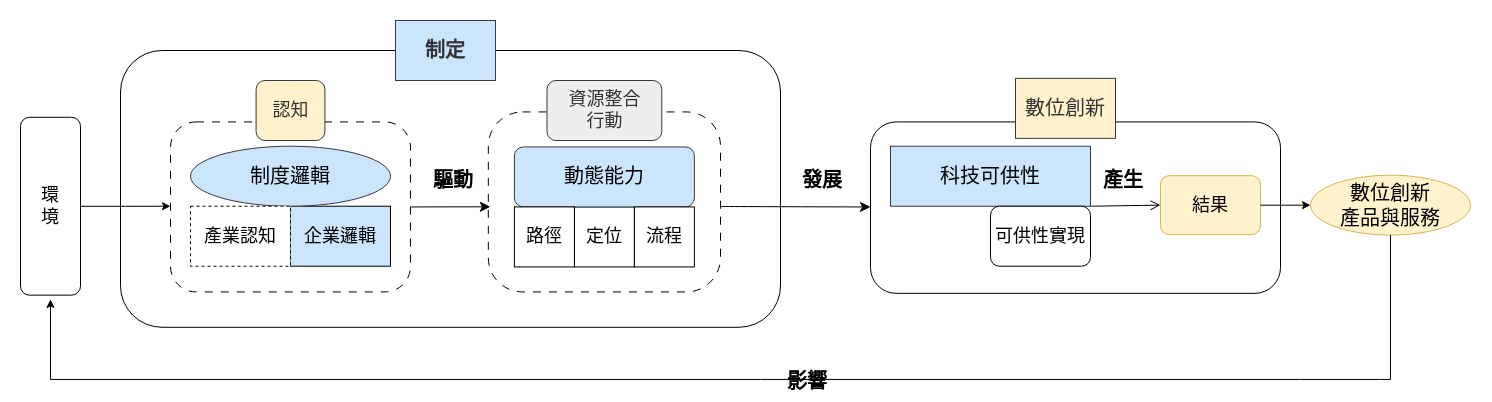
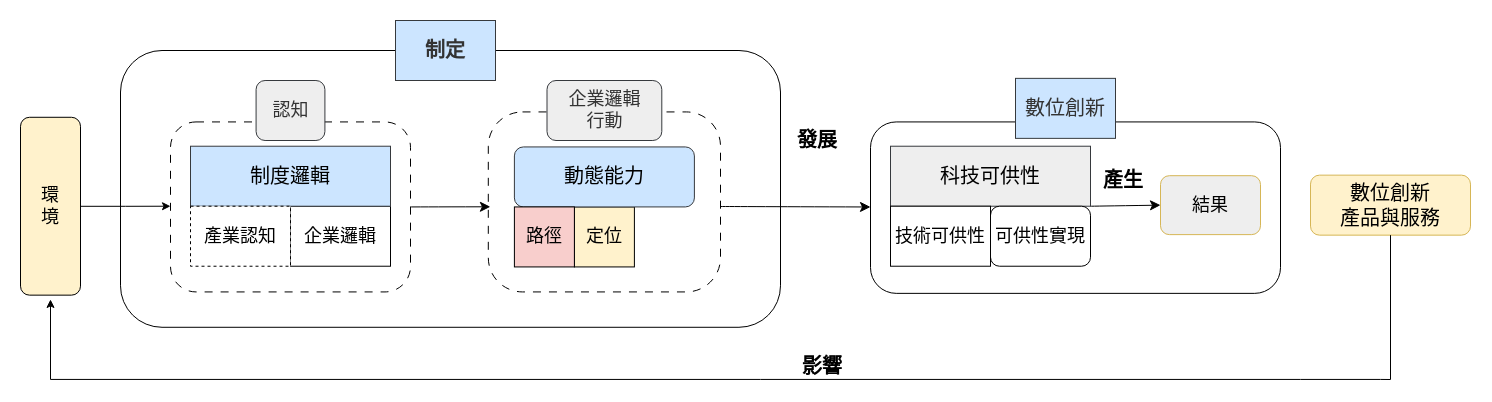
node "數位創新": fillcolor #fff2cc -> #cce5ff
node "認知": fillcolor #fff2cc -> #eeeeee
node "資源整合 行動": label "資源整合 行動" -> "企業邏輯 行動"
node "制度邏輯": shape ellipse -> rectangle
node "科技可供性": fillcolor #cce5ff -> #eeeeee
node "驅動": removed
node "發展": moved (823, 179) -> (818, 139)
edge "科技可供性" -> "結果": arrowhead open -> classic
node "結果": fillcolor #fff2cc -> #eeeeee
edge "結果" -> "數位創新 產品與服務": removed
node "數位創新 產品與服務": shape ellipse -> rounded rectangle
node "環 境": fillcolor #ffffff -> #fff2cc
node "企業邏輯": fillcolor #cce5ff -> #ffffff
node "技術可供性": added
node "路徑": fillcolor #ffffff -> #f8cecc
node "定位": fillcolor #ffffff -> #fff2cc
node "流程": removed
node "影響": moved (808, 381) -> (823, 366)
